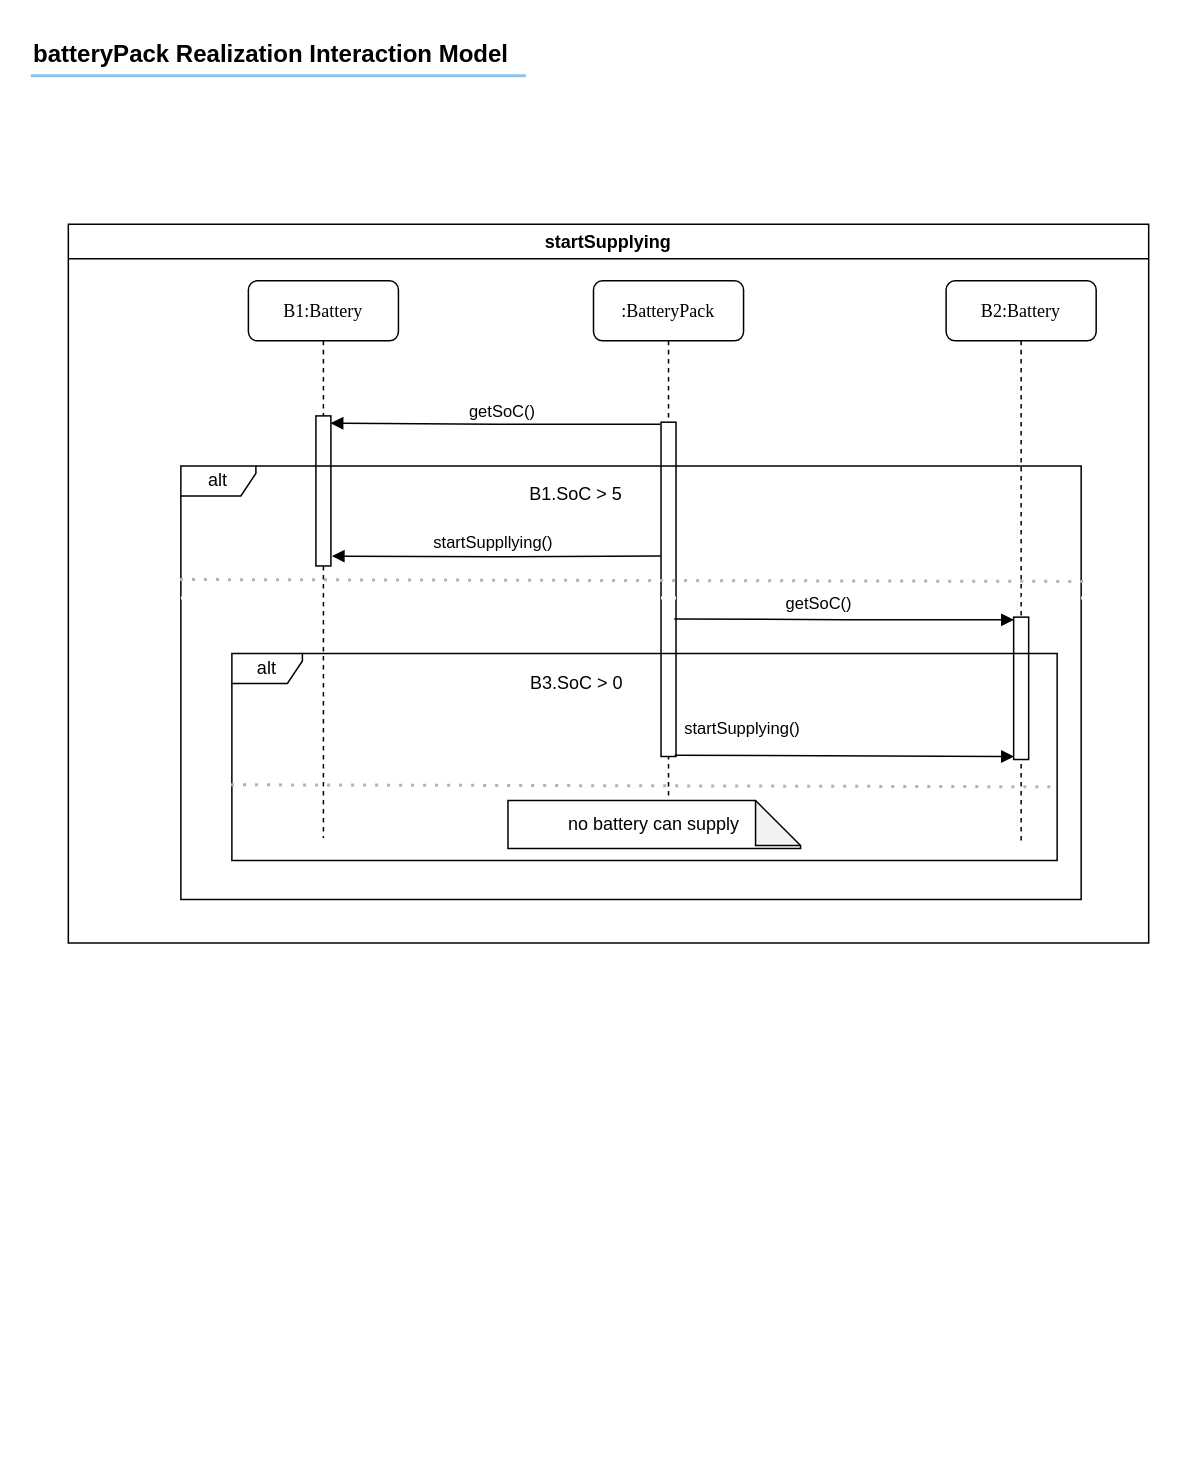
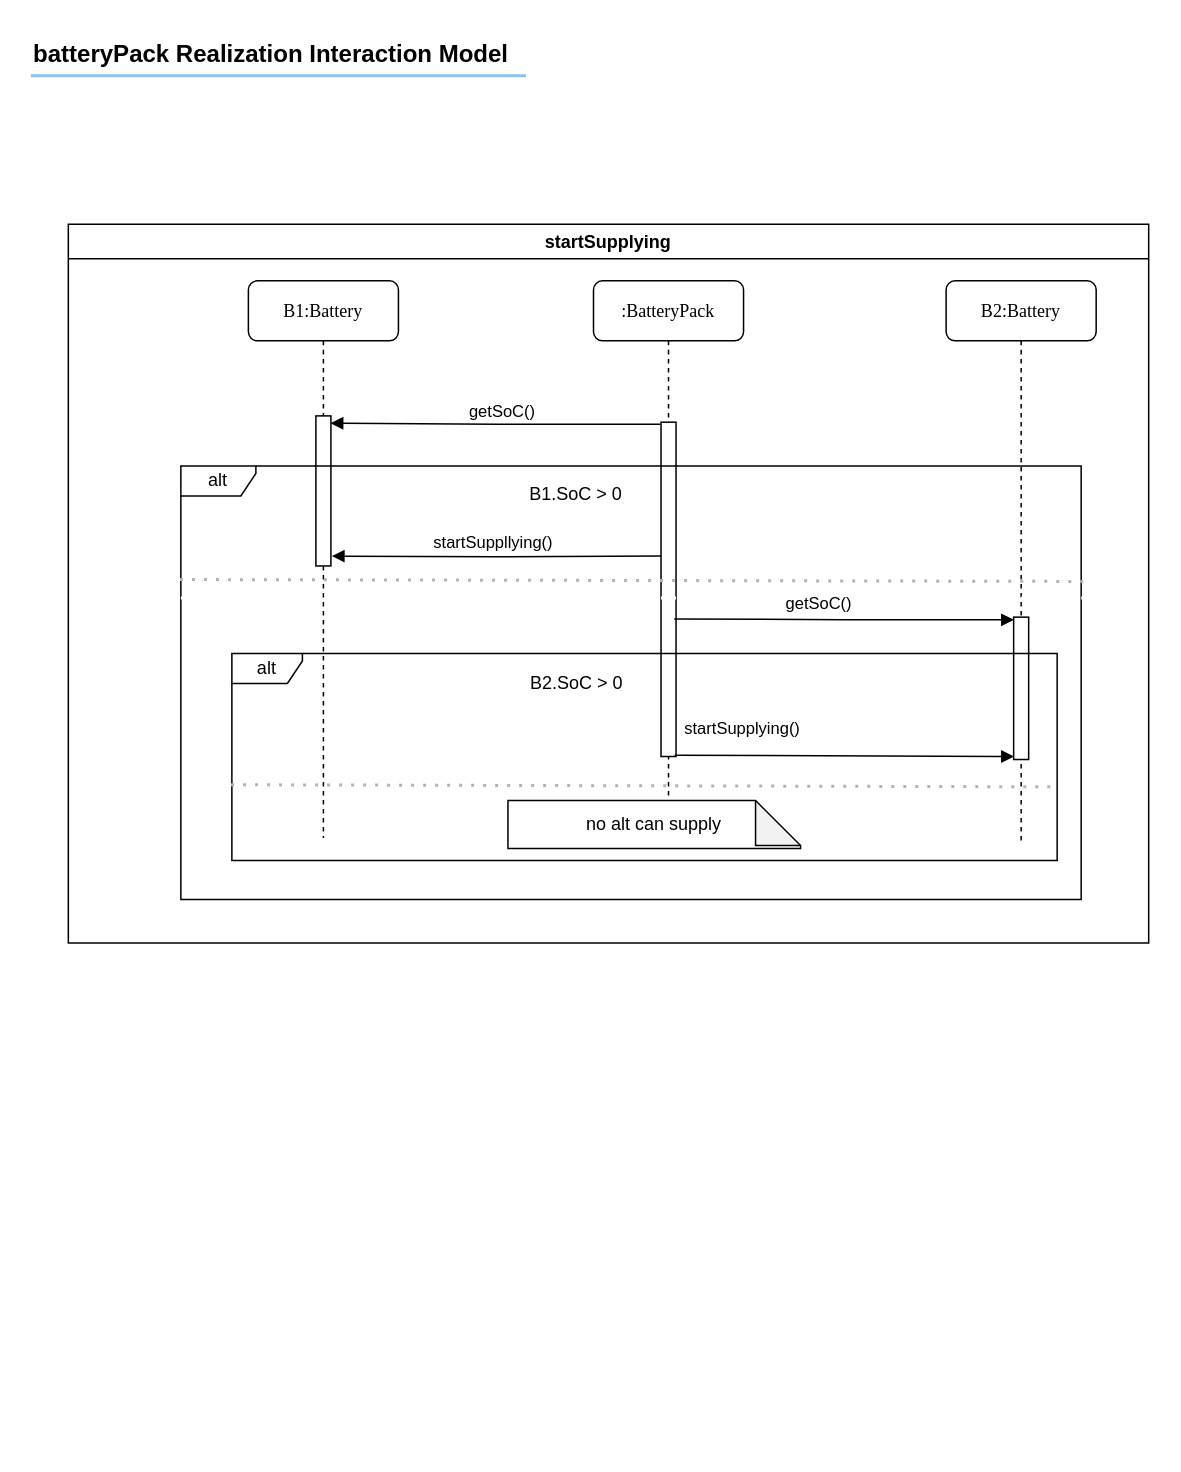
node "B1.SoC > 5": label "B1.SoC > 5" -> "B1.SoC > 0"
node "B3.SoC > 0": label "B3.SoC > 0" -> "B2.SoC > 0"
node "no battery can supply": label "no battery can supply" -> "no alt can supply"
